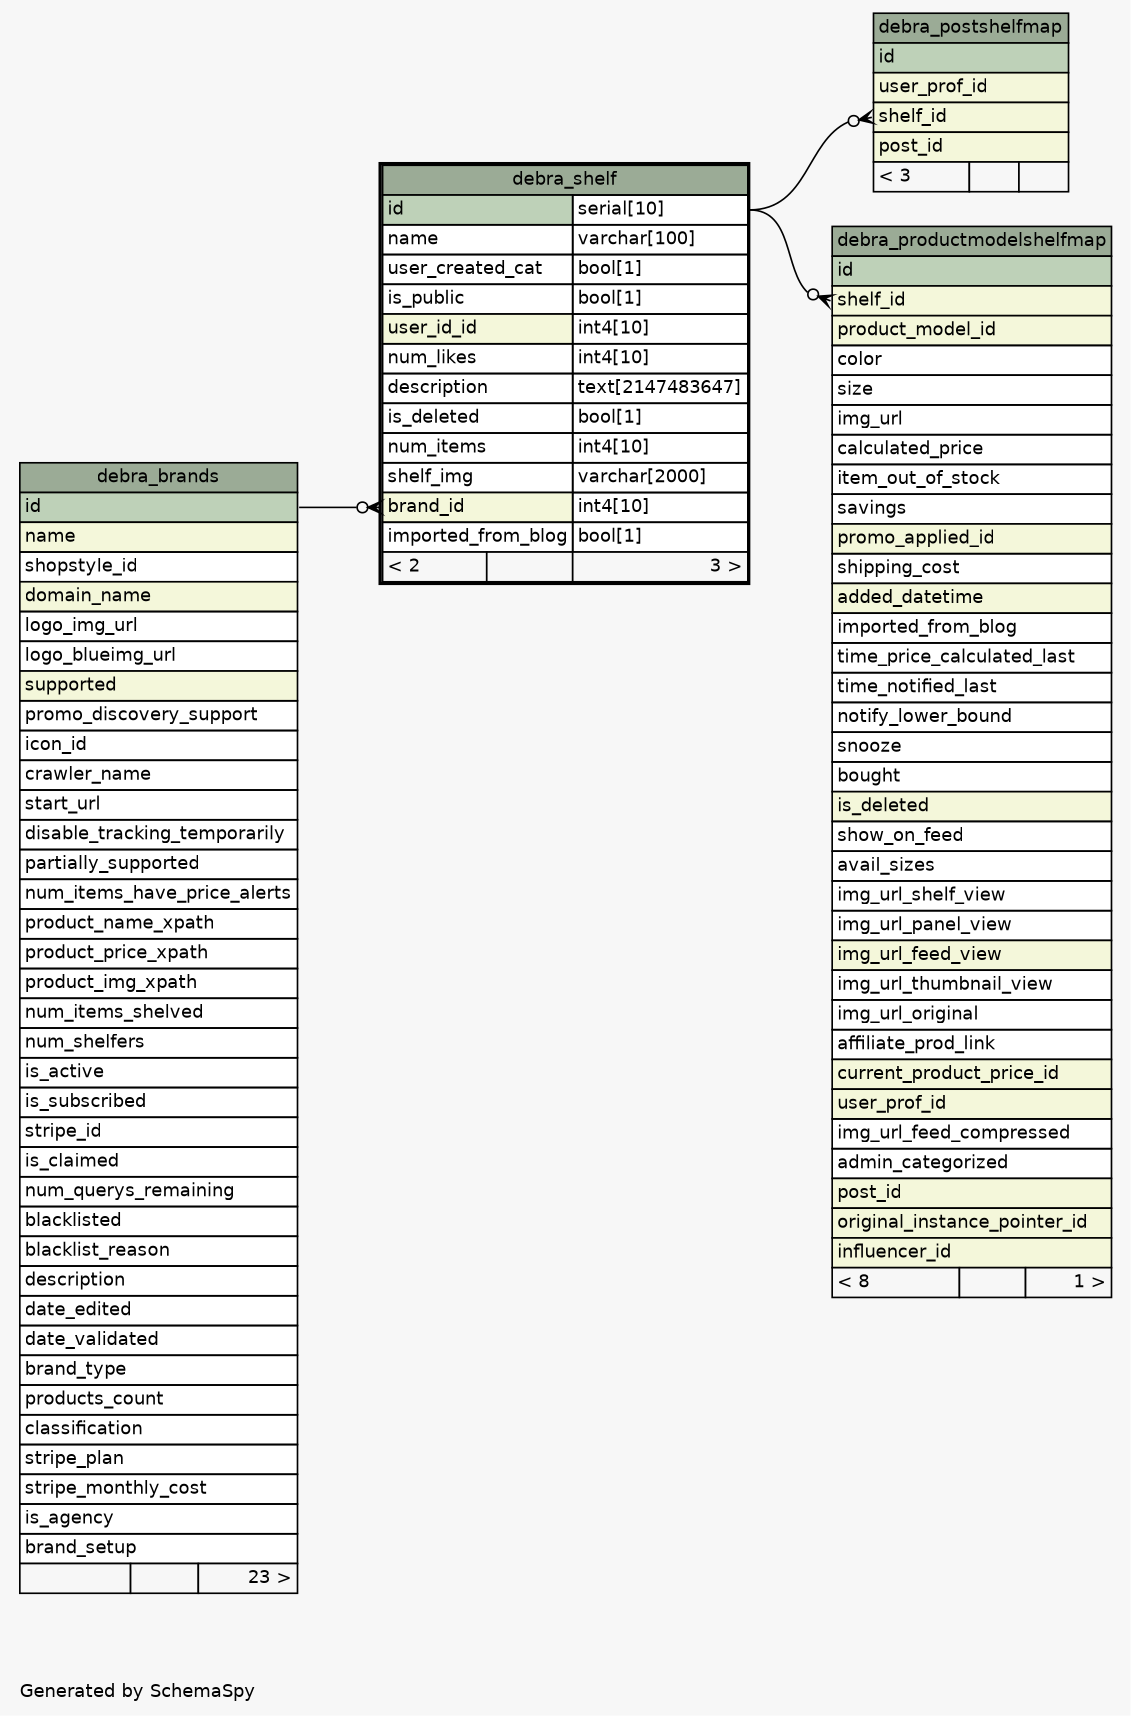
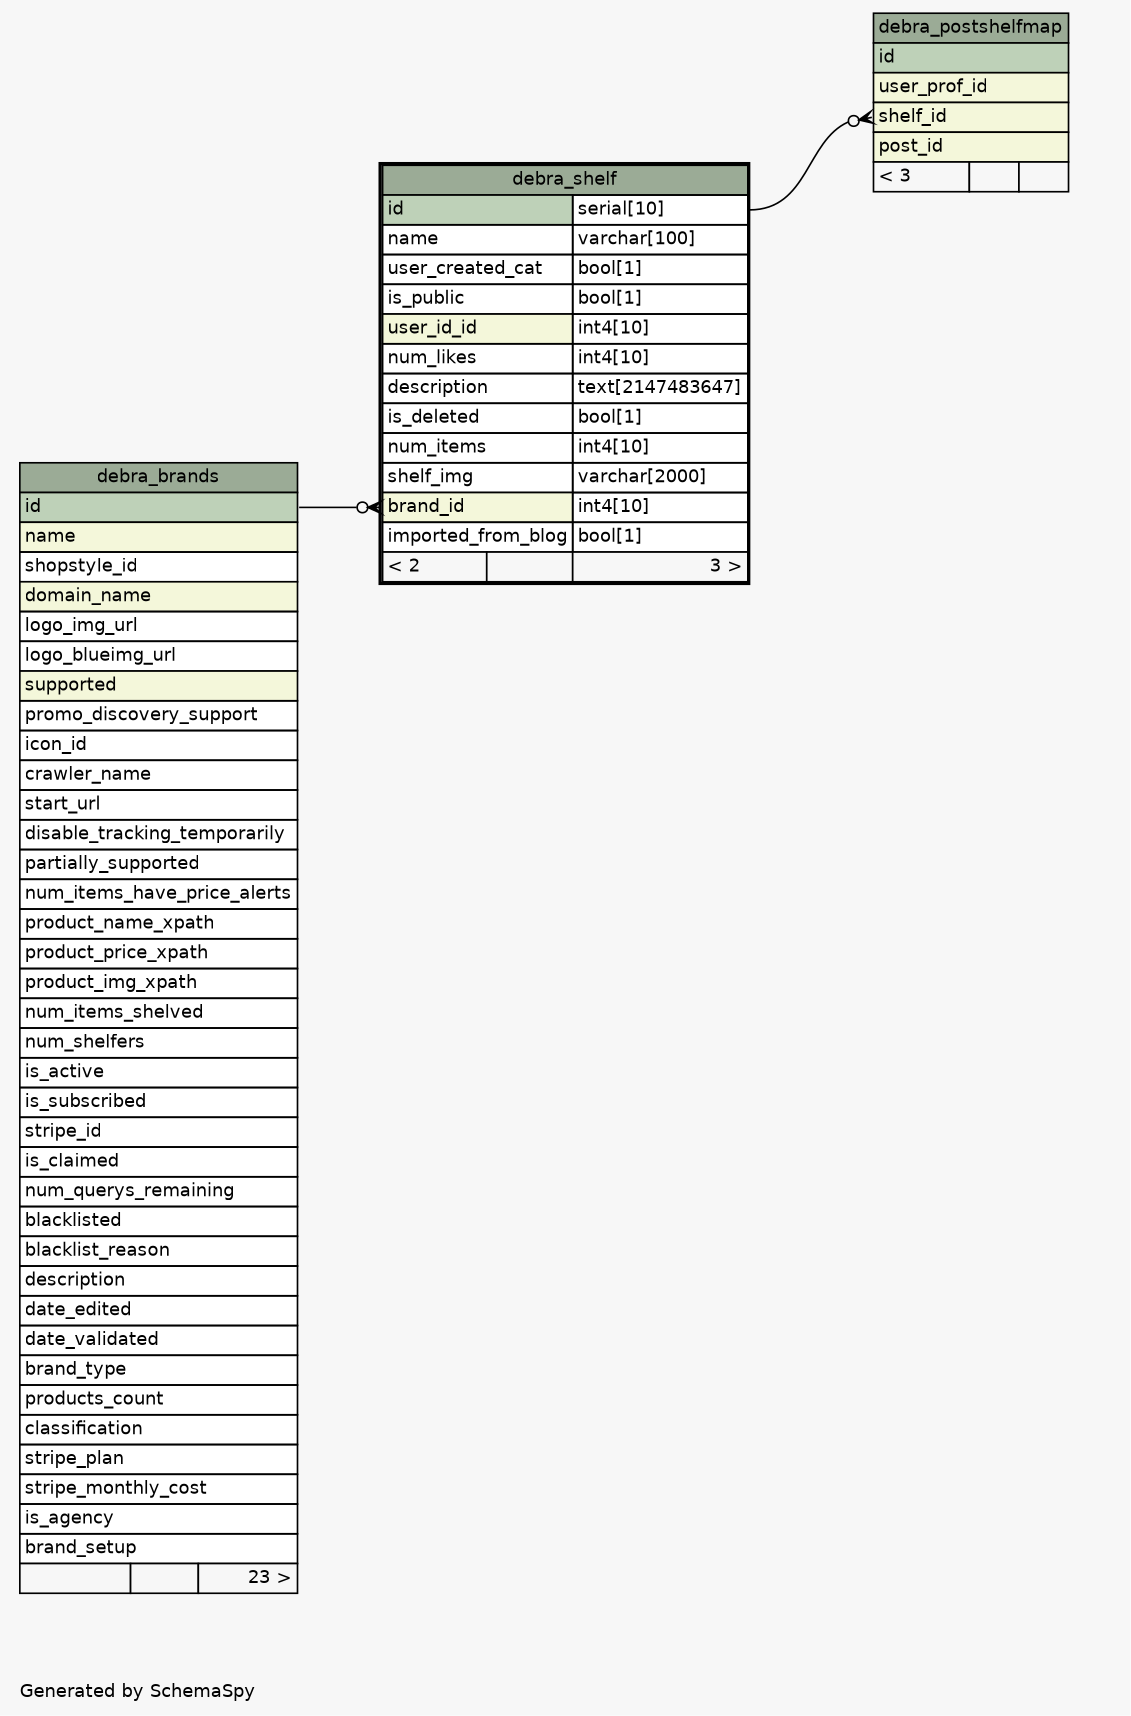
node "debra_productmodelshelfmap": removed
